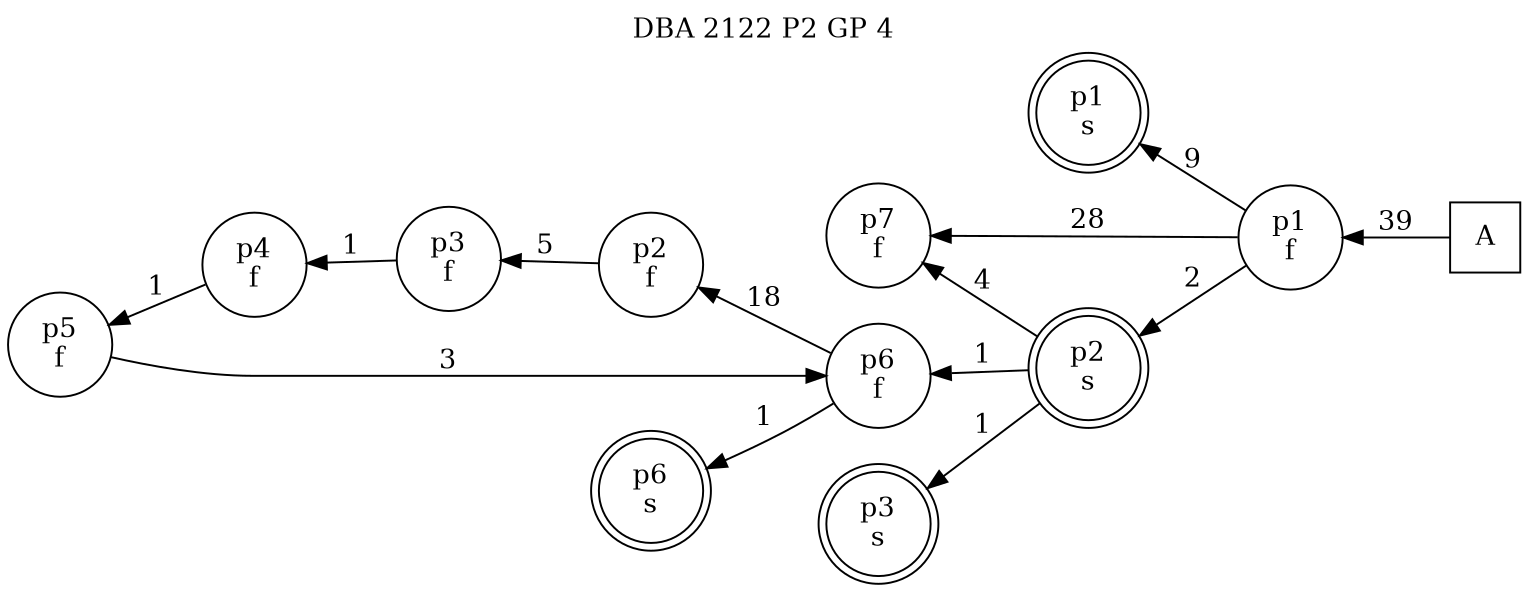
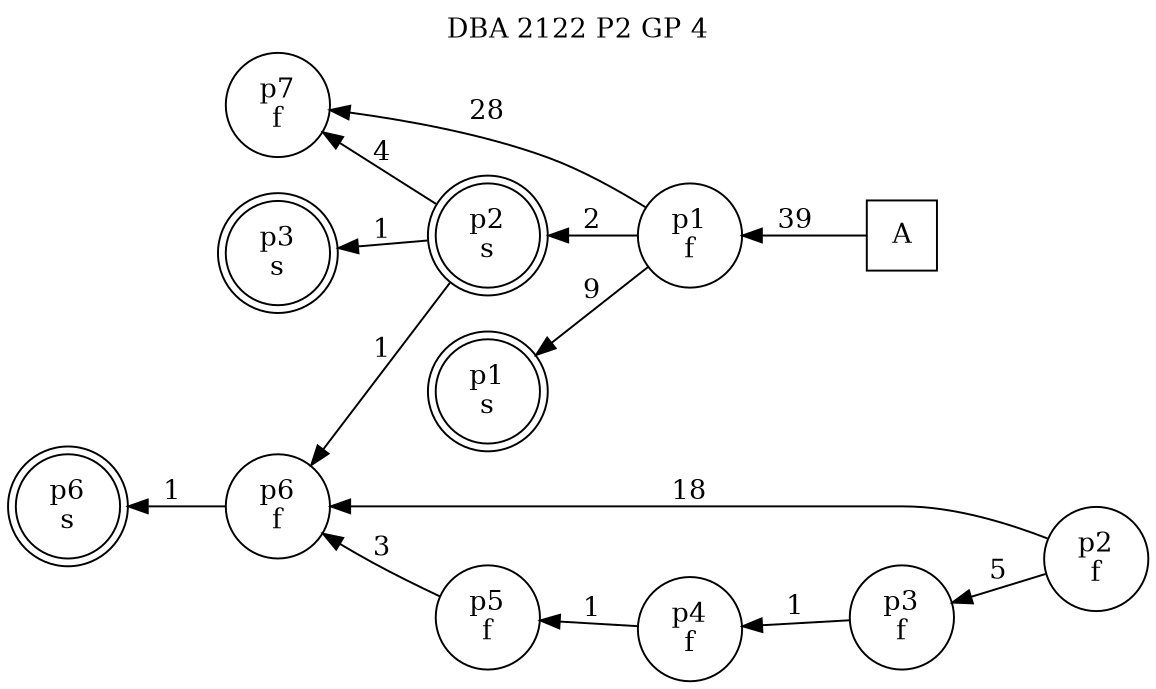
edge "p6 f" -> "p2 f": reversed
